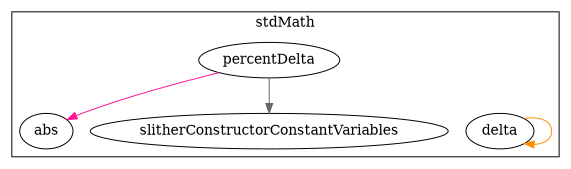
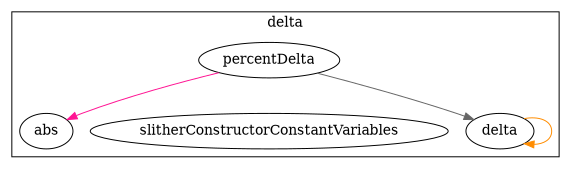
cluster "stdMath": label "stdMath" -> "delta"
edge "percentDelta" -> "slitherConstructorConstantVariables": now "percentDelta" -> "delta"
